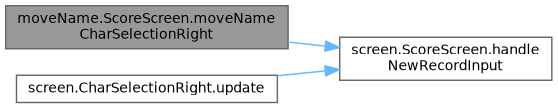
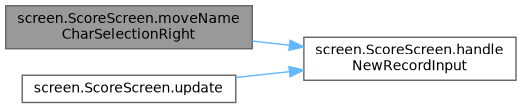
node "moveName.ScoreScreen.moveName CharSelectionRight": label "moveName.ScoreScreen.moveName CharSelectionRight" -> "screen.ScoreScreen.moveName CharSelectionRight"
node "screen.CharSelectionRight.update": label "screen.CharSelectionRight.update" -> "screen.ScoreScreen.update"
